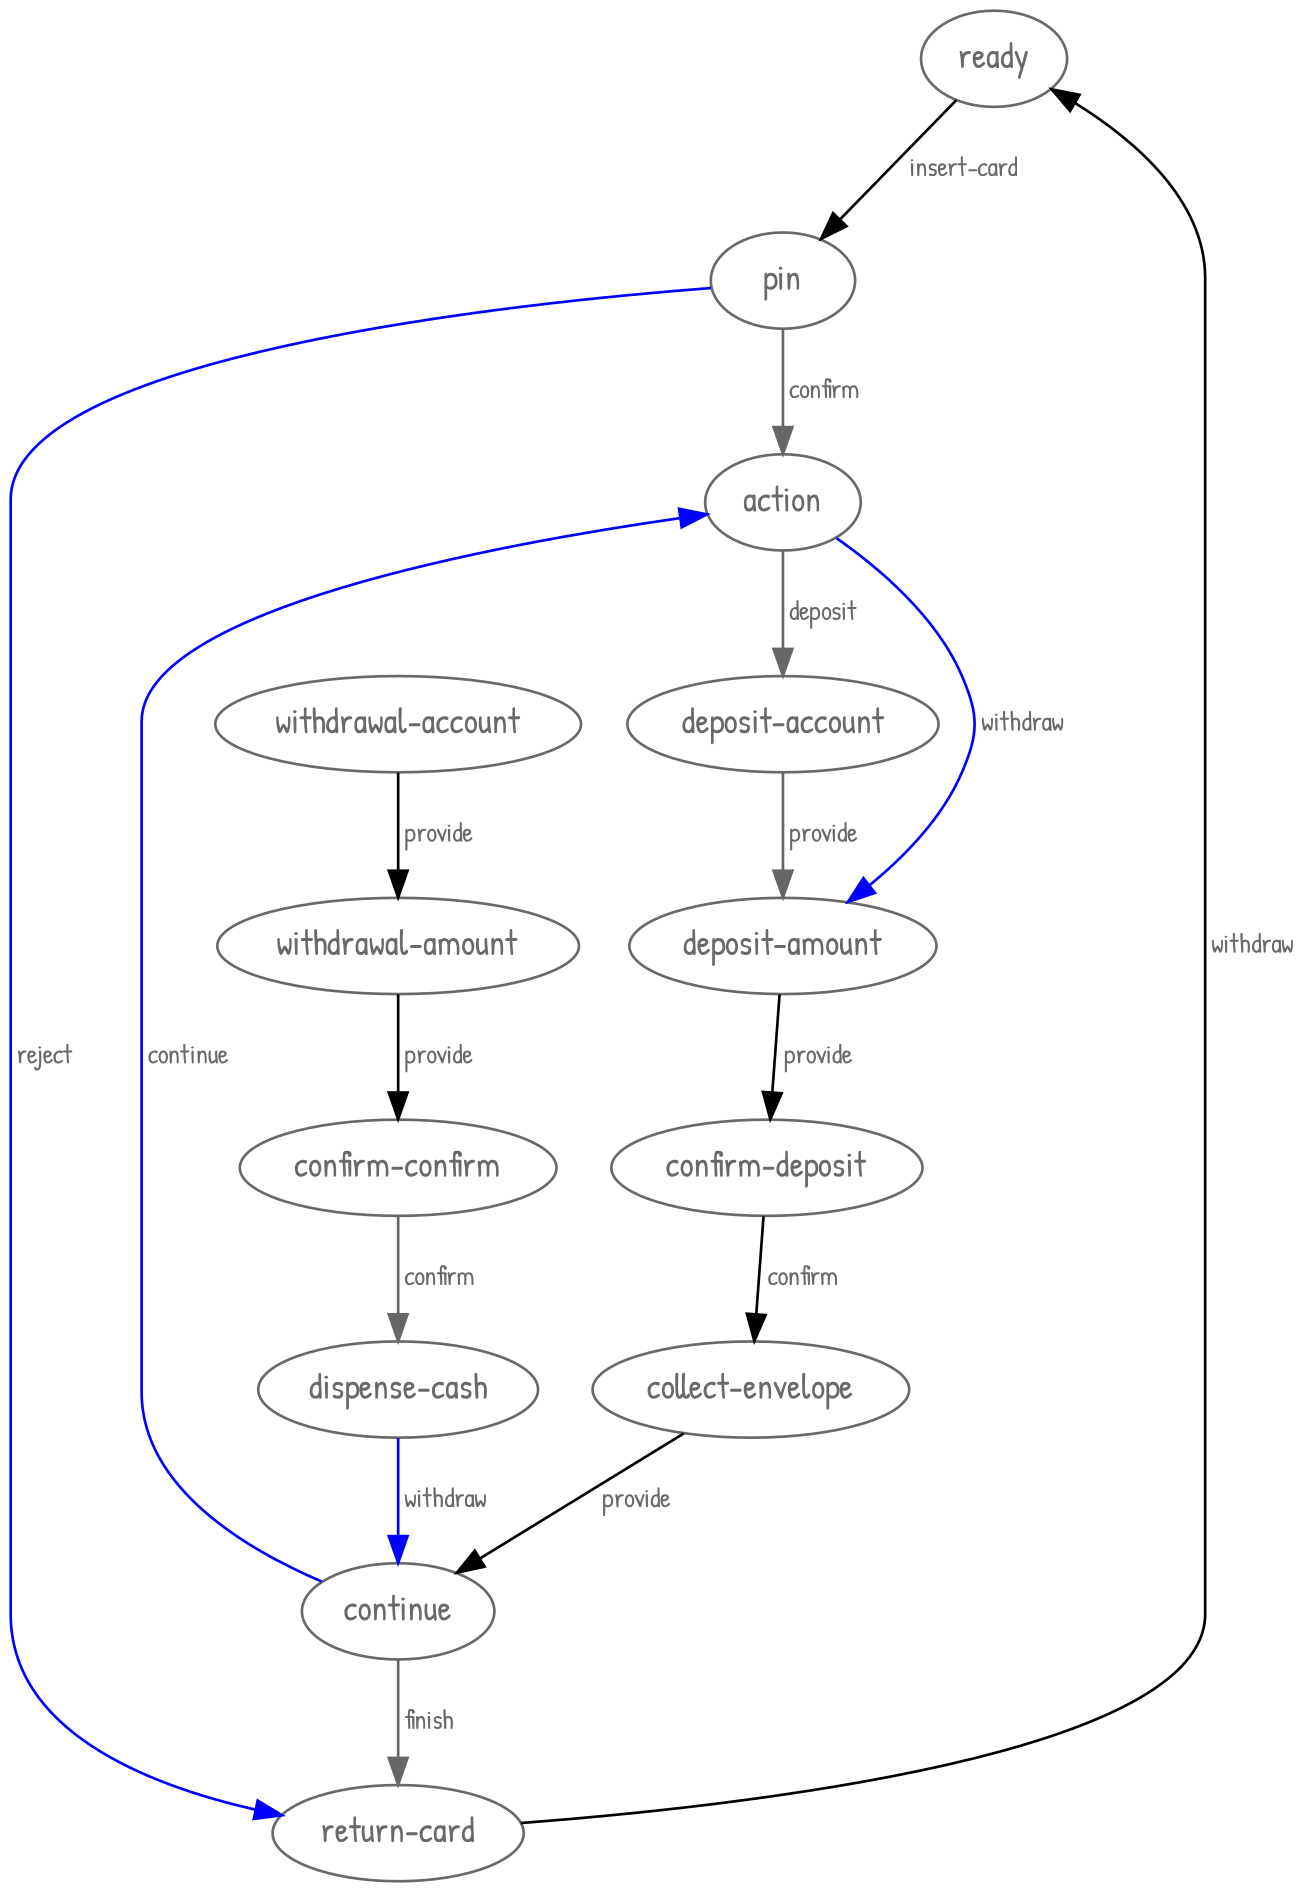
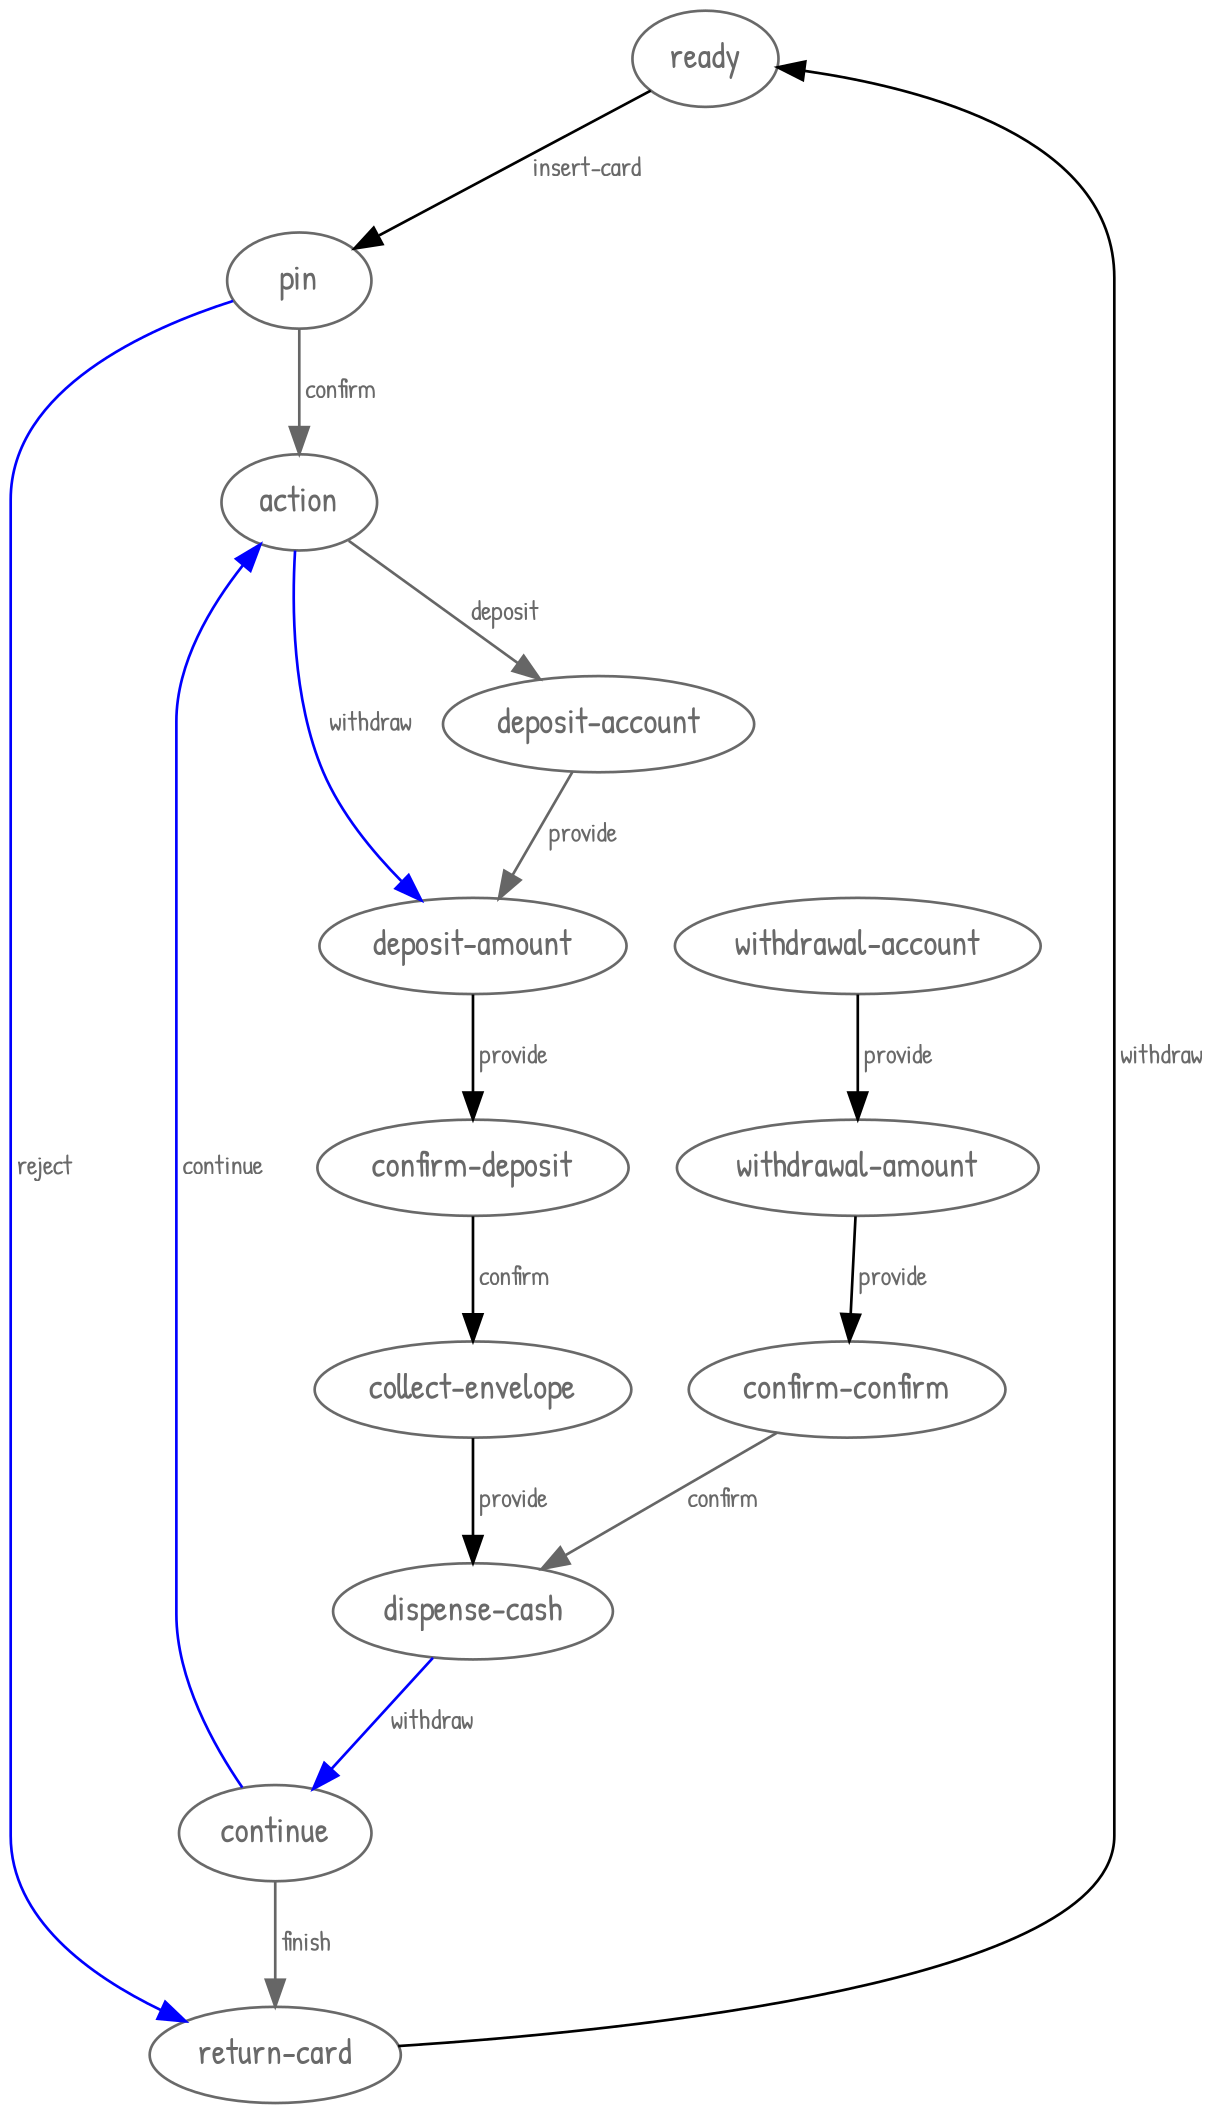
edge "collect-envelope" -> "continue": now "collect-envelope" -> "dispense-cash"
